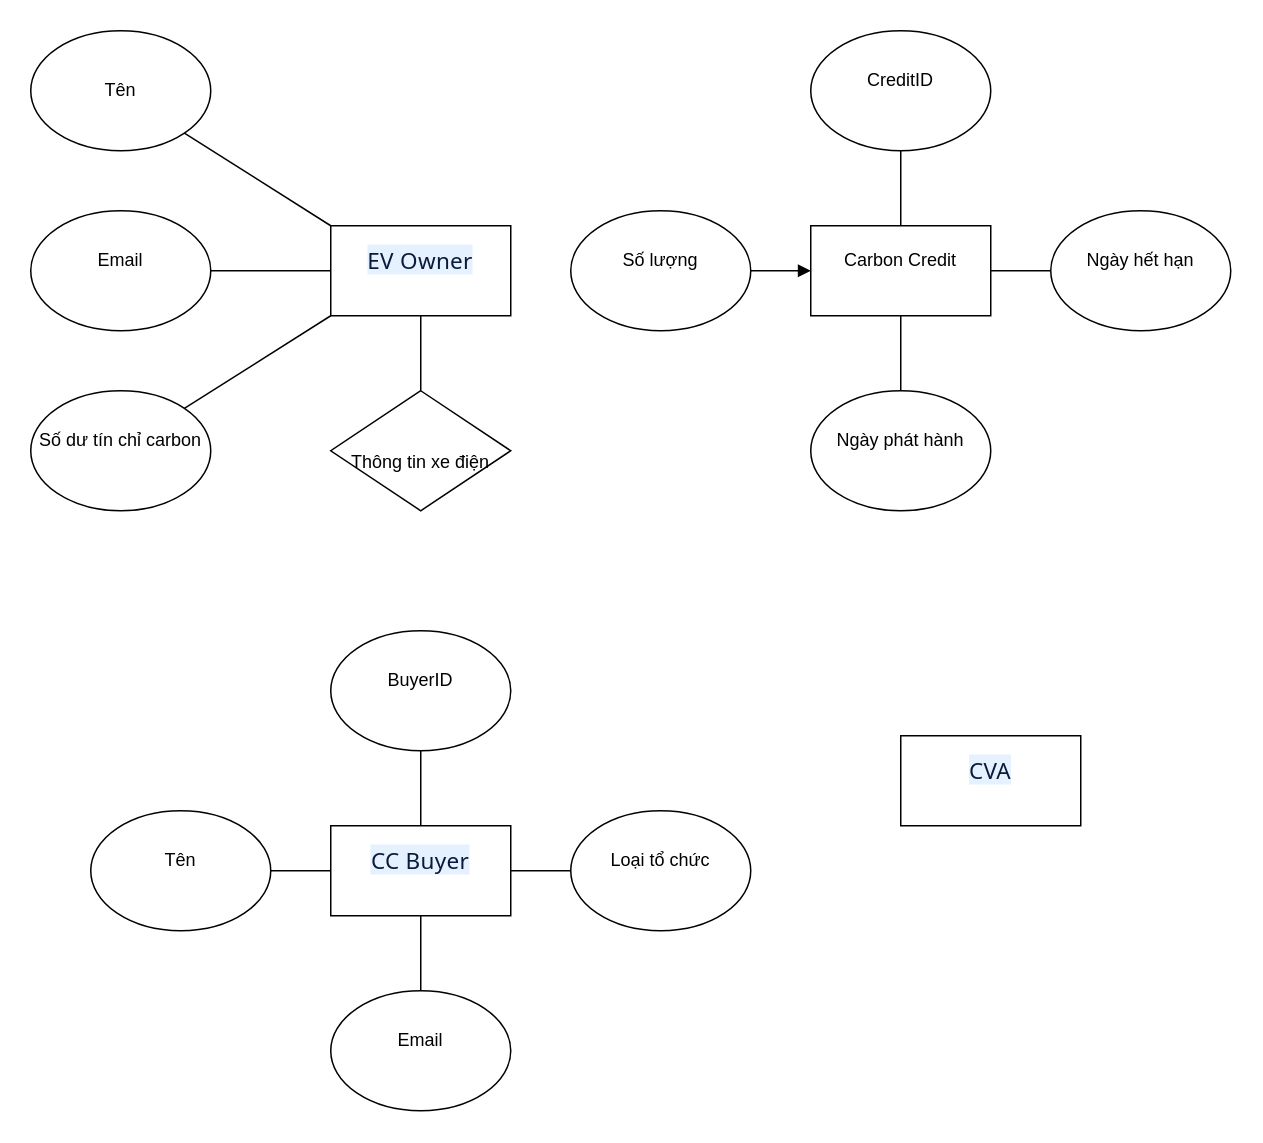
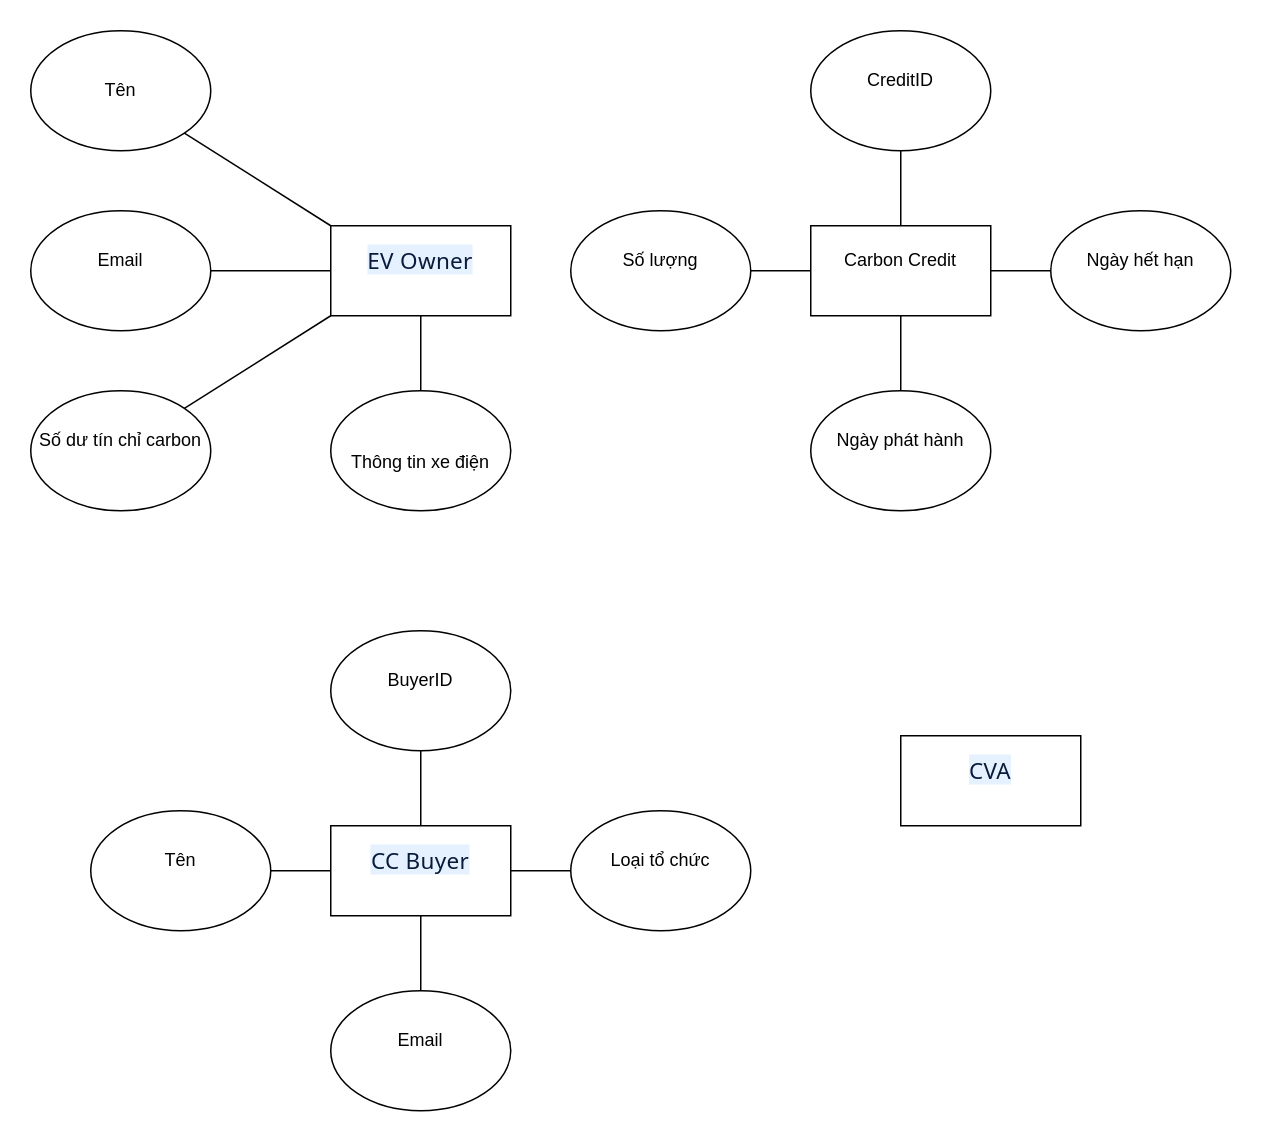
edge "Số lượng" -> "Carbon Credit": arrowhead block -> none
node "Thông tin xe điện": shape diamond -> ellipse
